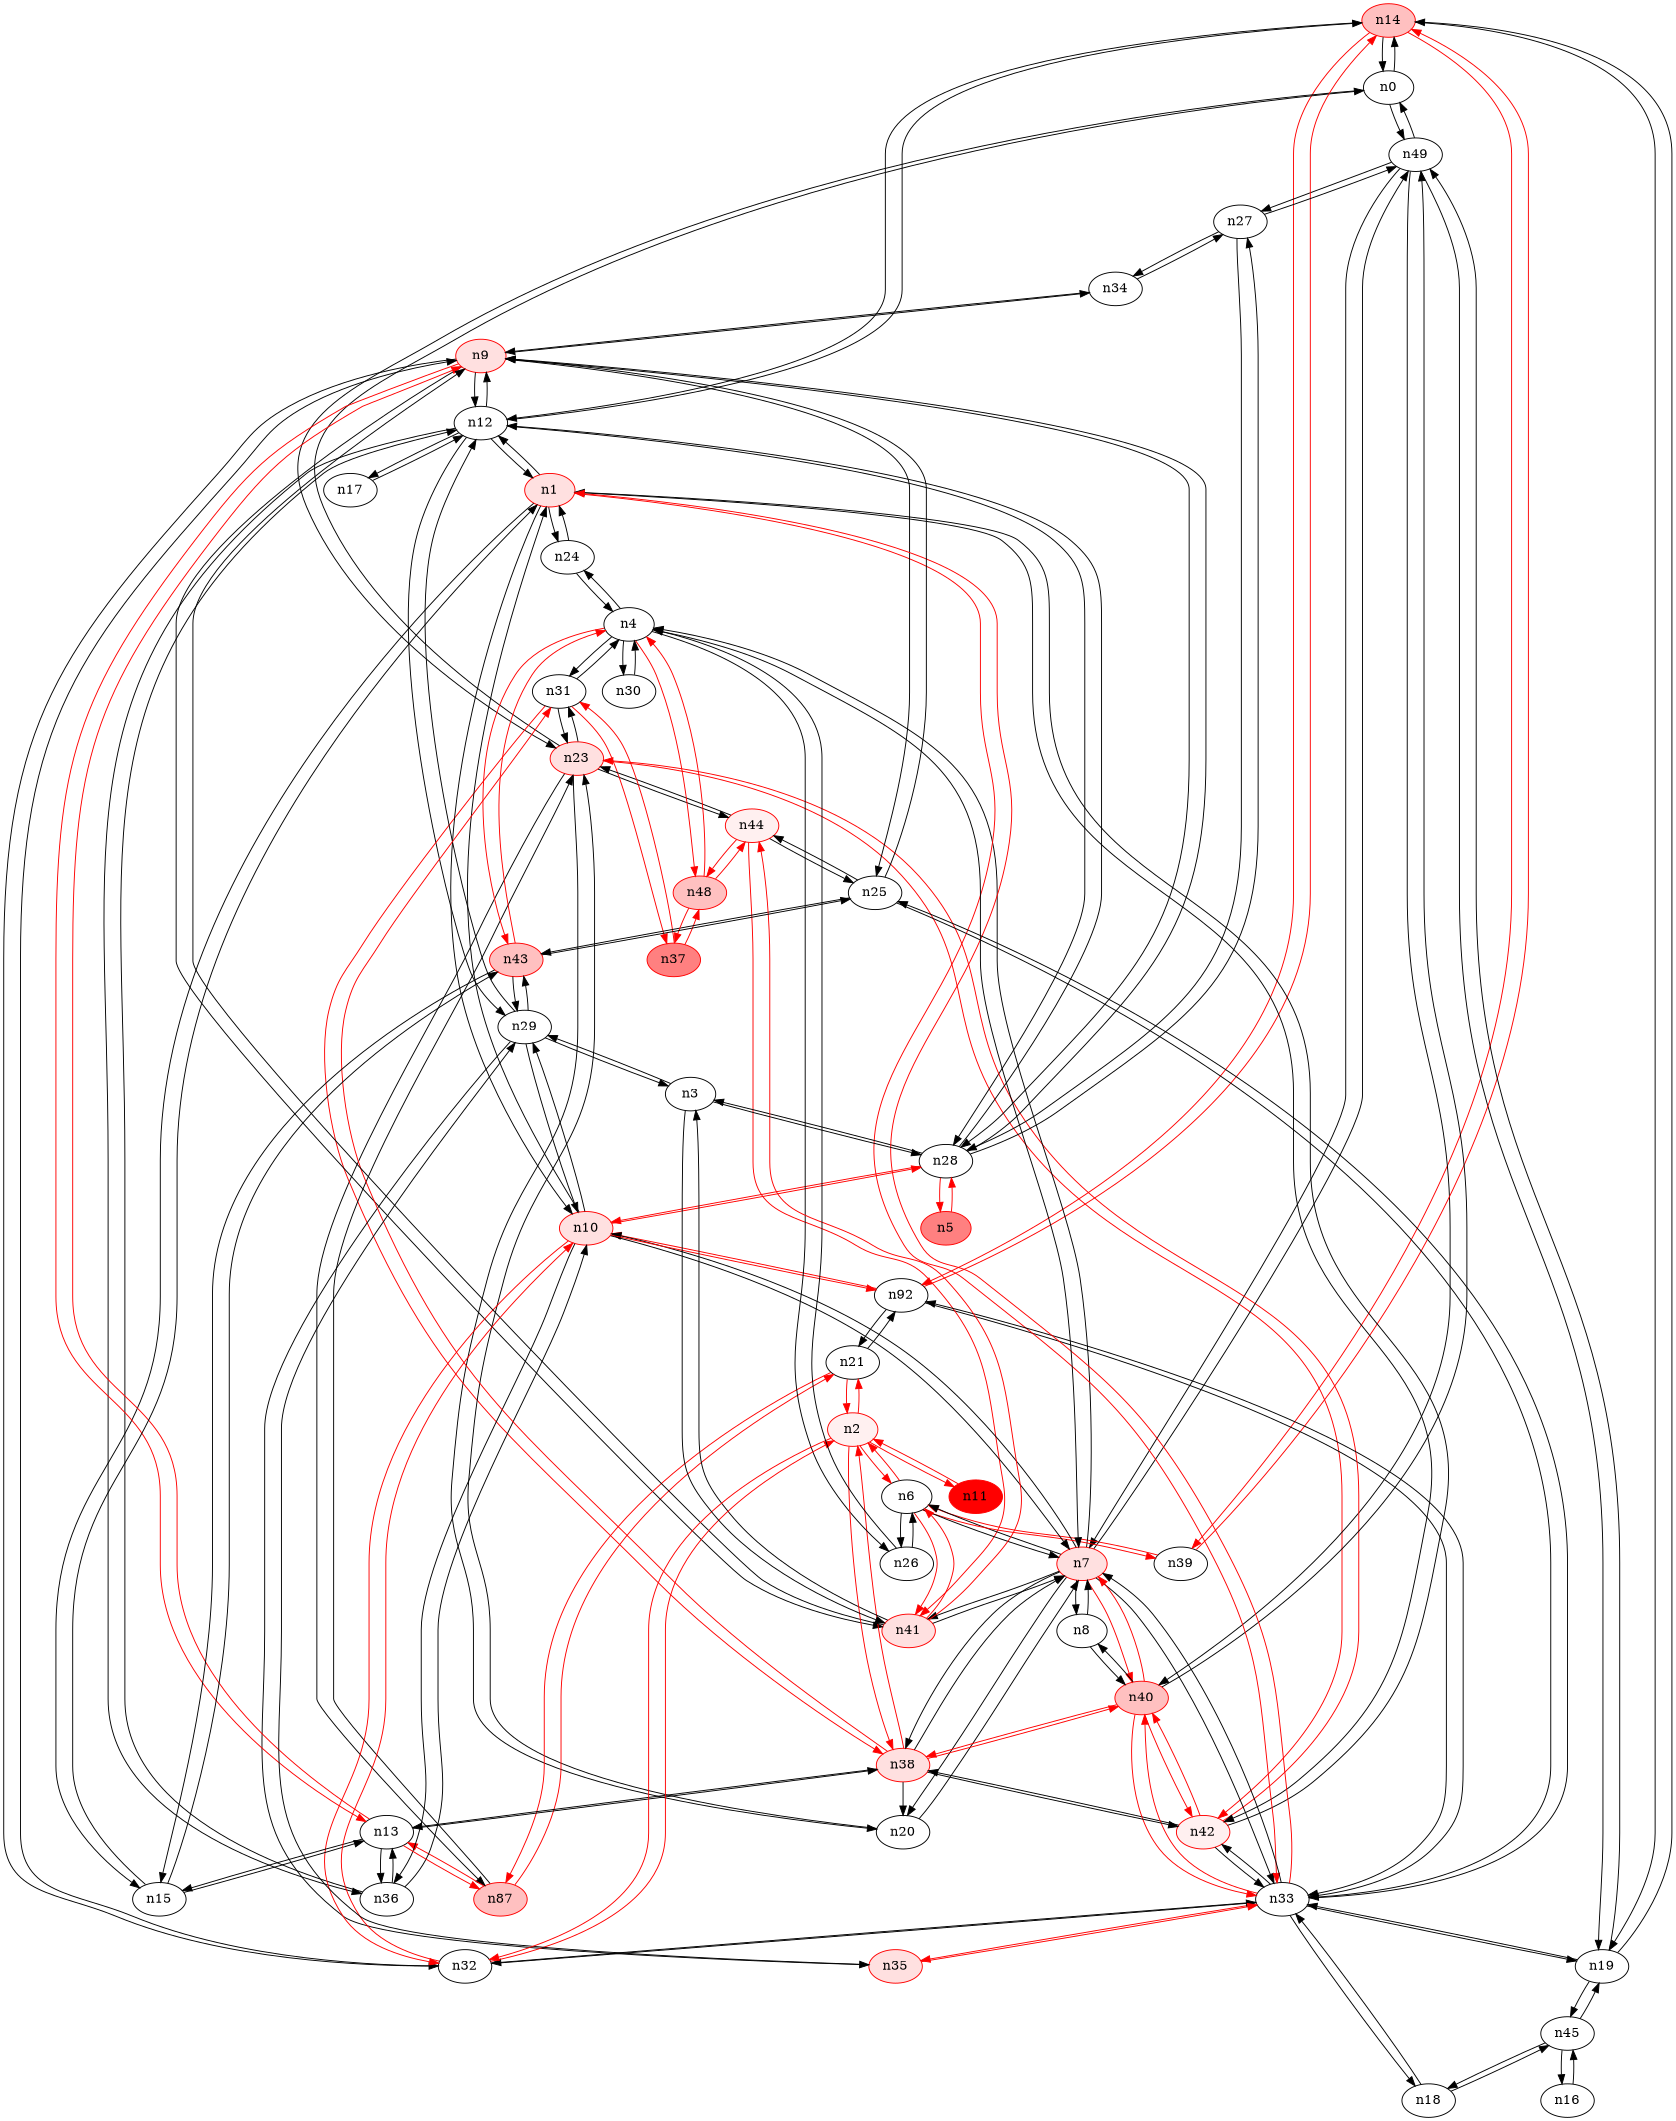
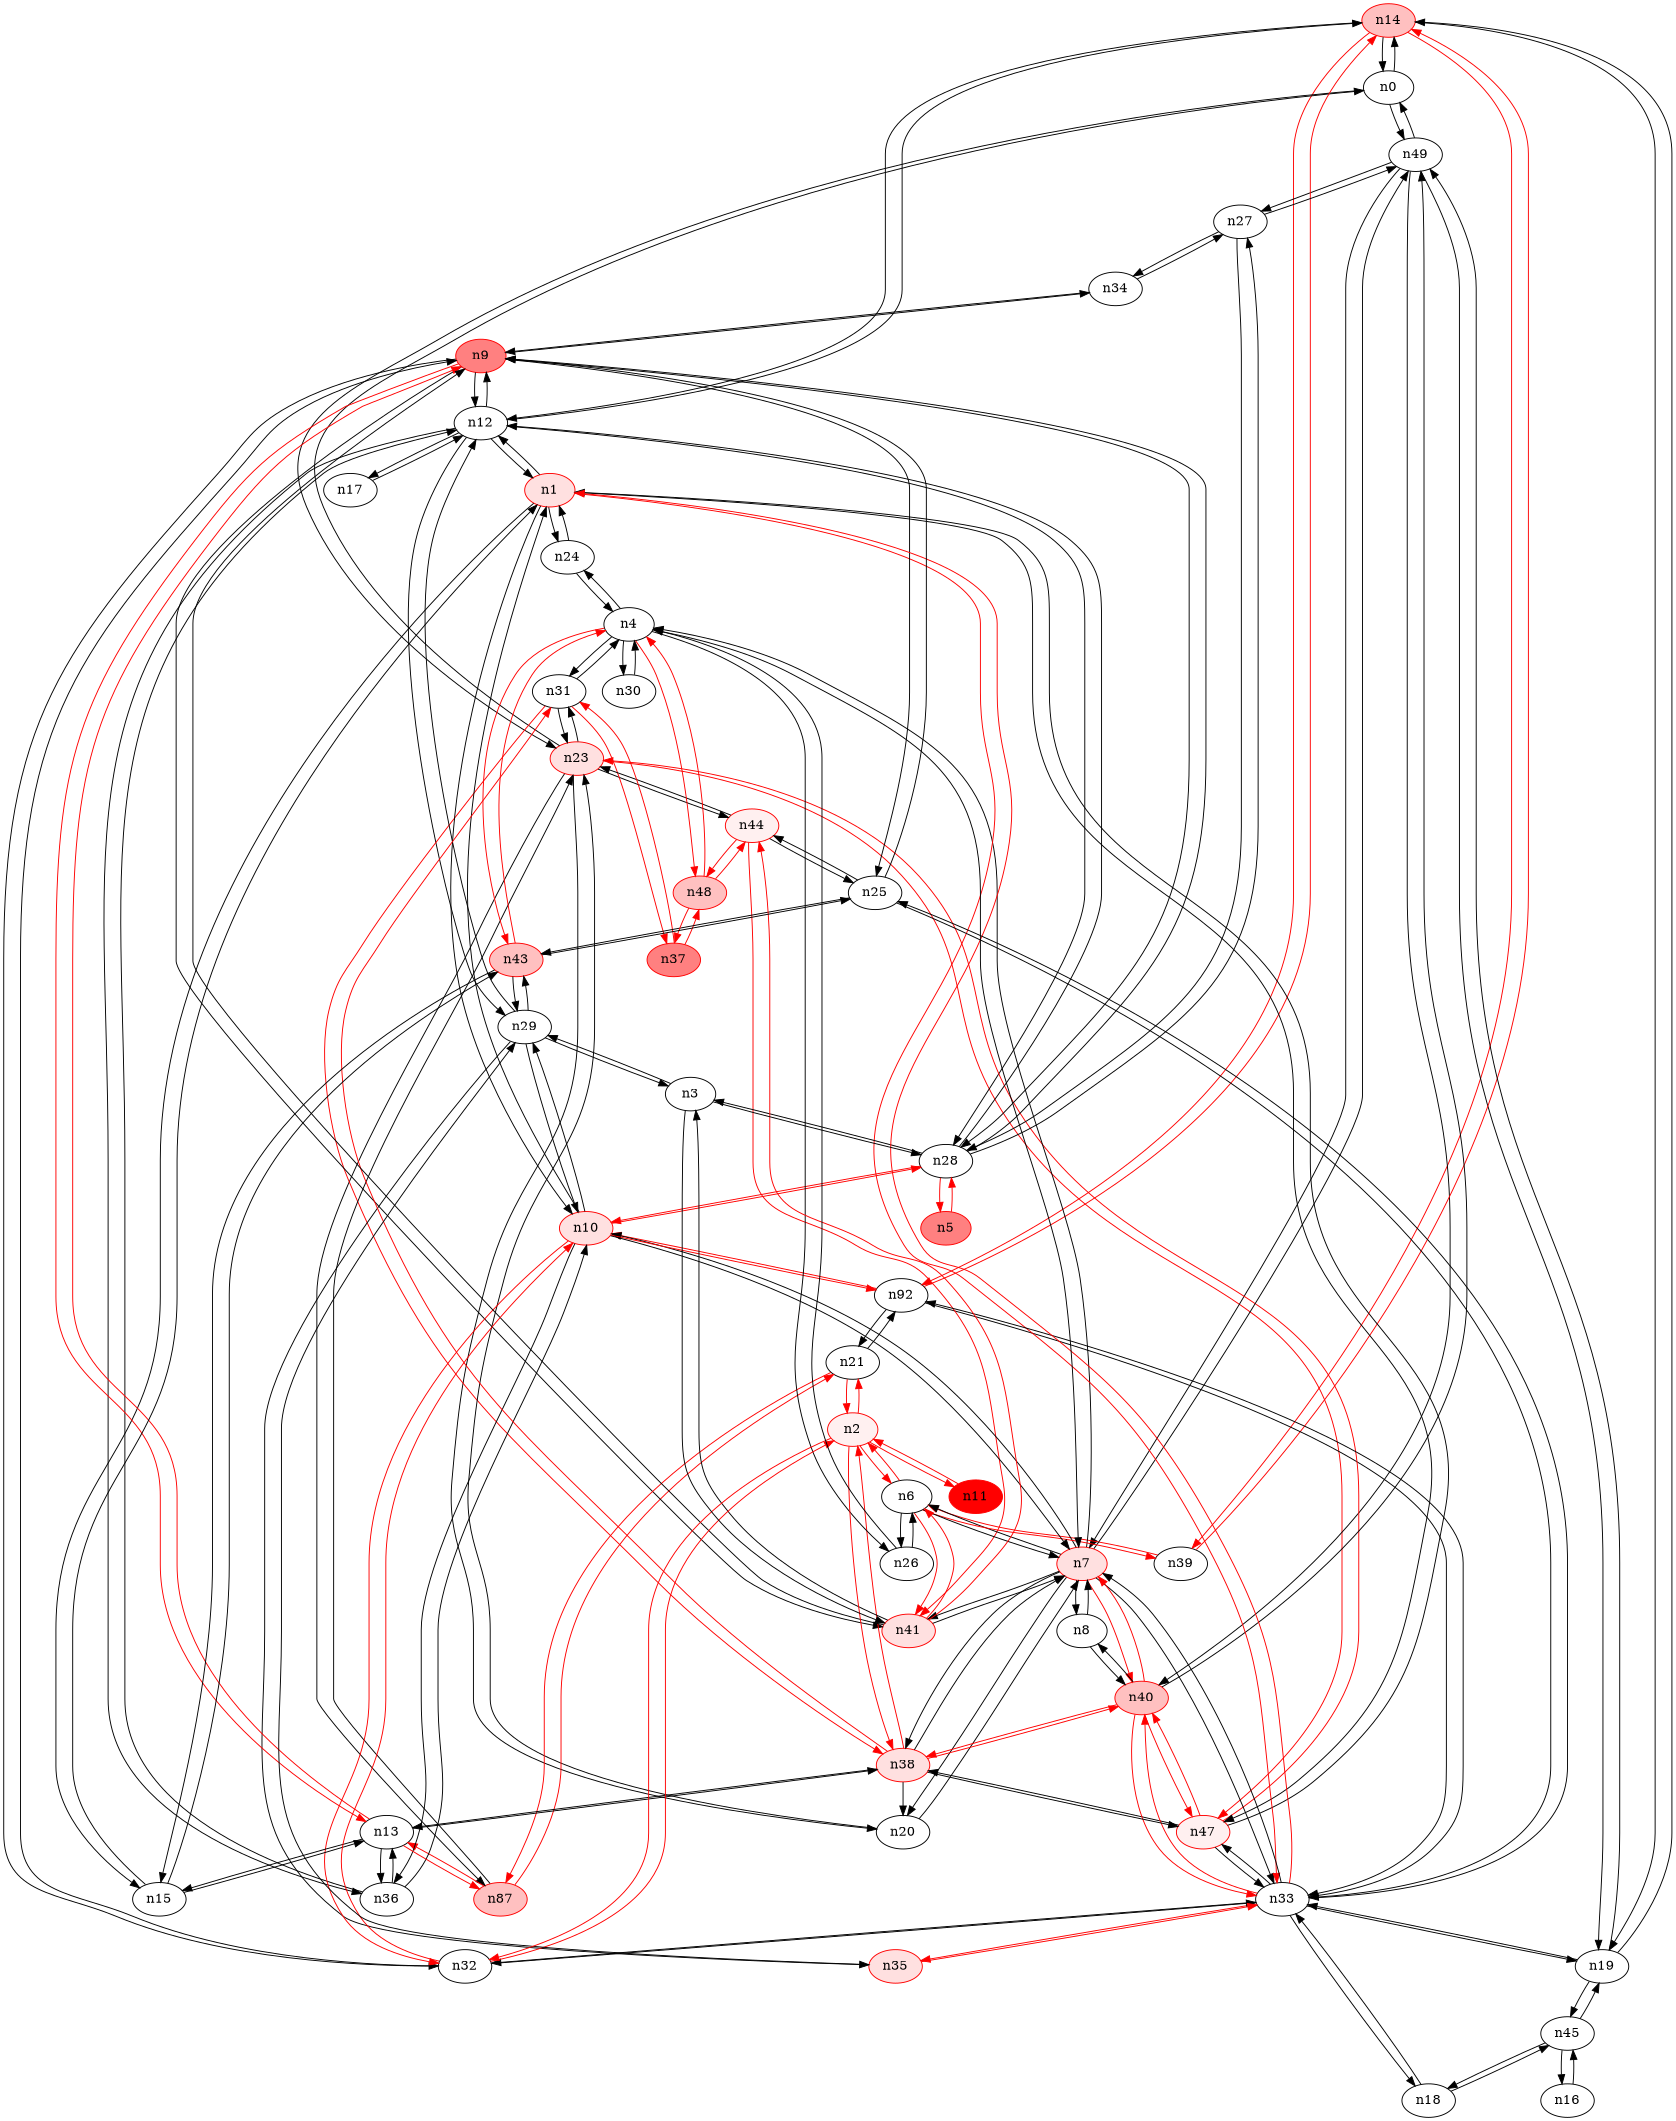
node "n9": fillcolor #ffe0e0 -> #ff8080
node "n42": label "n42" -> "n47"
